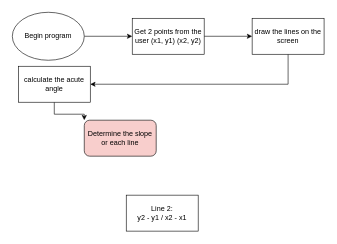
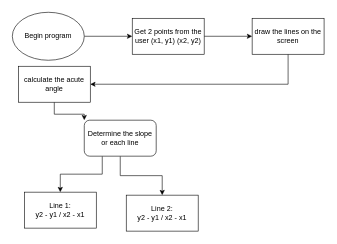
node "Determine the slope or each line": fillcolor #f8cecc -> #ffffff
edge "Determine the slope or each line" -> "Line 1: y2 - y1 / x2 - x1": added
edge "Determine the slope or each line" -> "Line 2: y2 - y1 / x2 - x1": added
node "Line 1: y2 - y1 / x2 - x1": added
